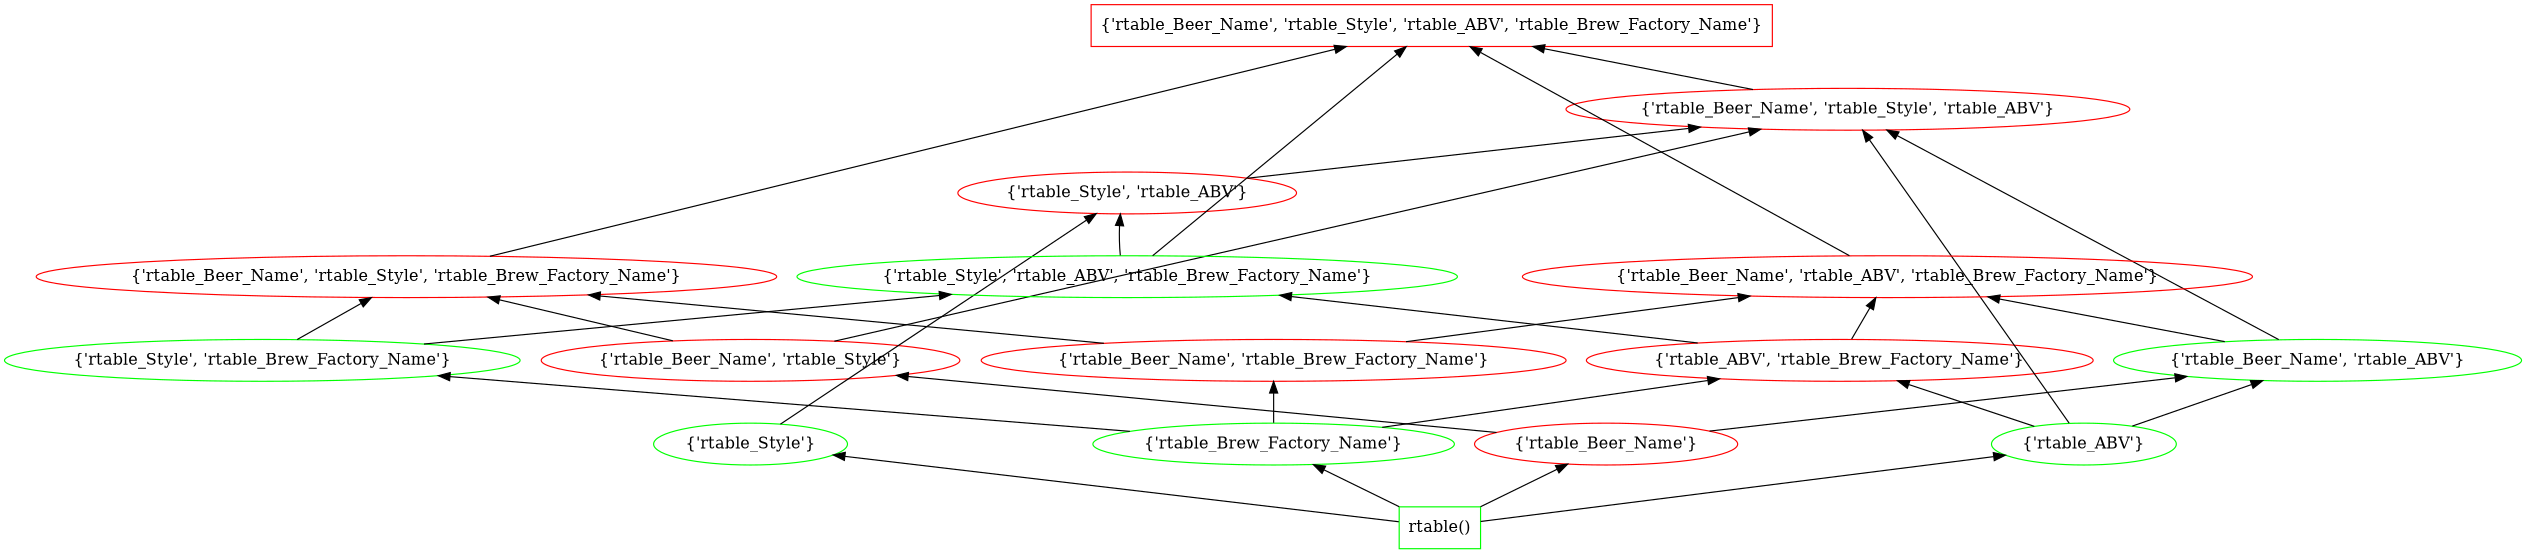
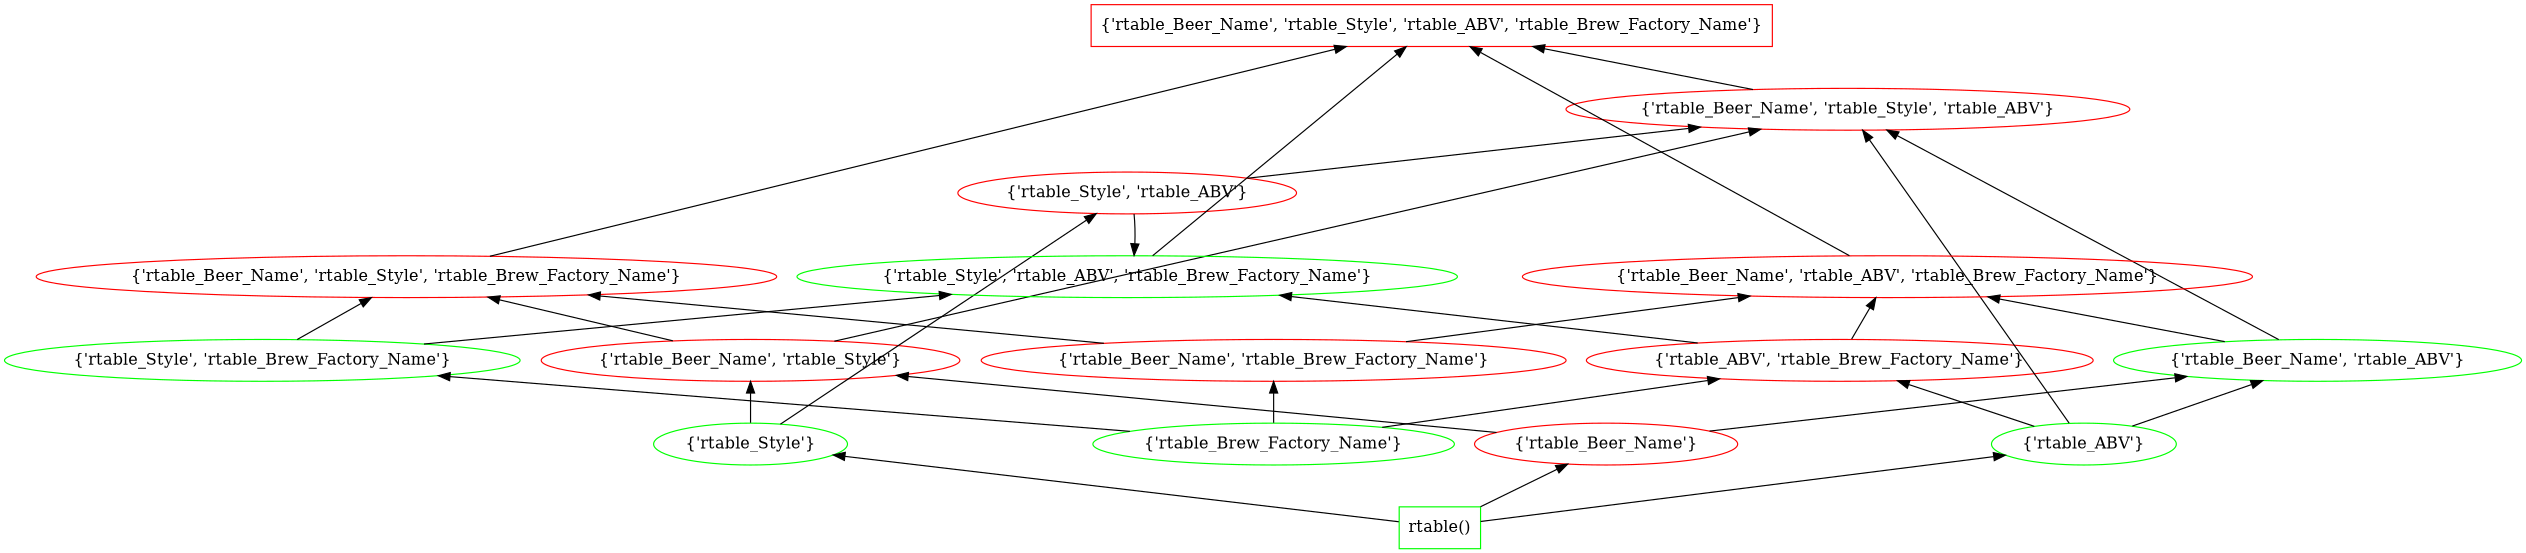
edge "{'rtable_Style', 'rtable_ABV', 'rtable_Brew_Factory_Name'}" -> "{'rtable_Style', 'rtable_ABV'}": reversed
edge "{'rtable_Style'}" -> "{'rtable_Beer_Name', 'rtable_Style'}": added
edge "rtable()" -> "{'rtable_Brew_Factory_Name'}": removed
